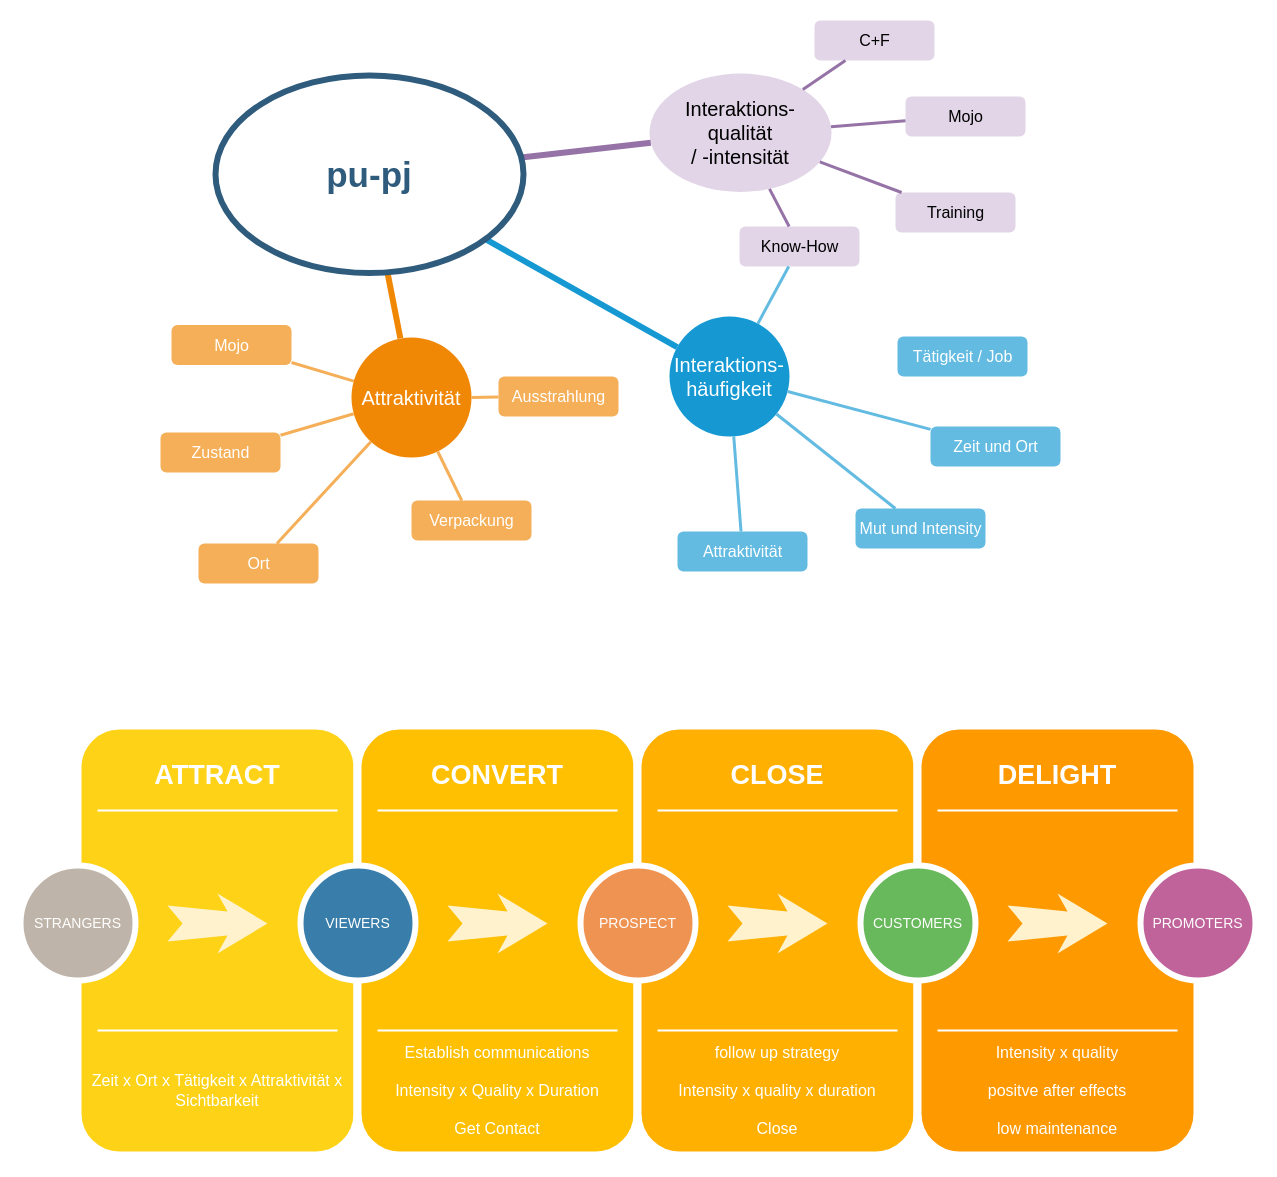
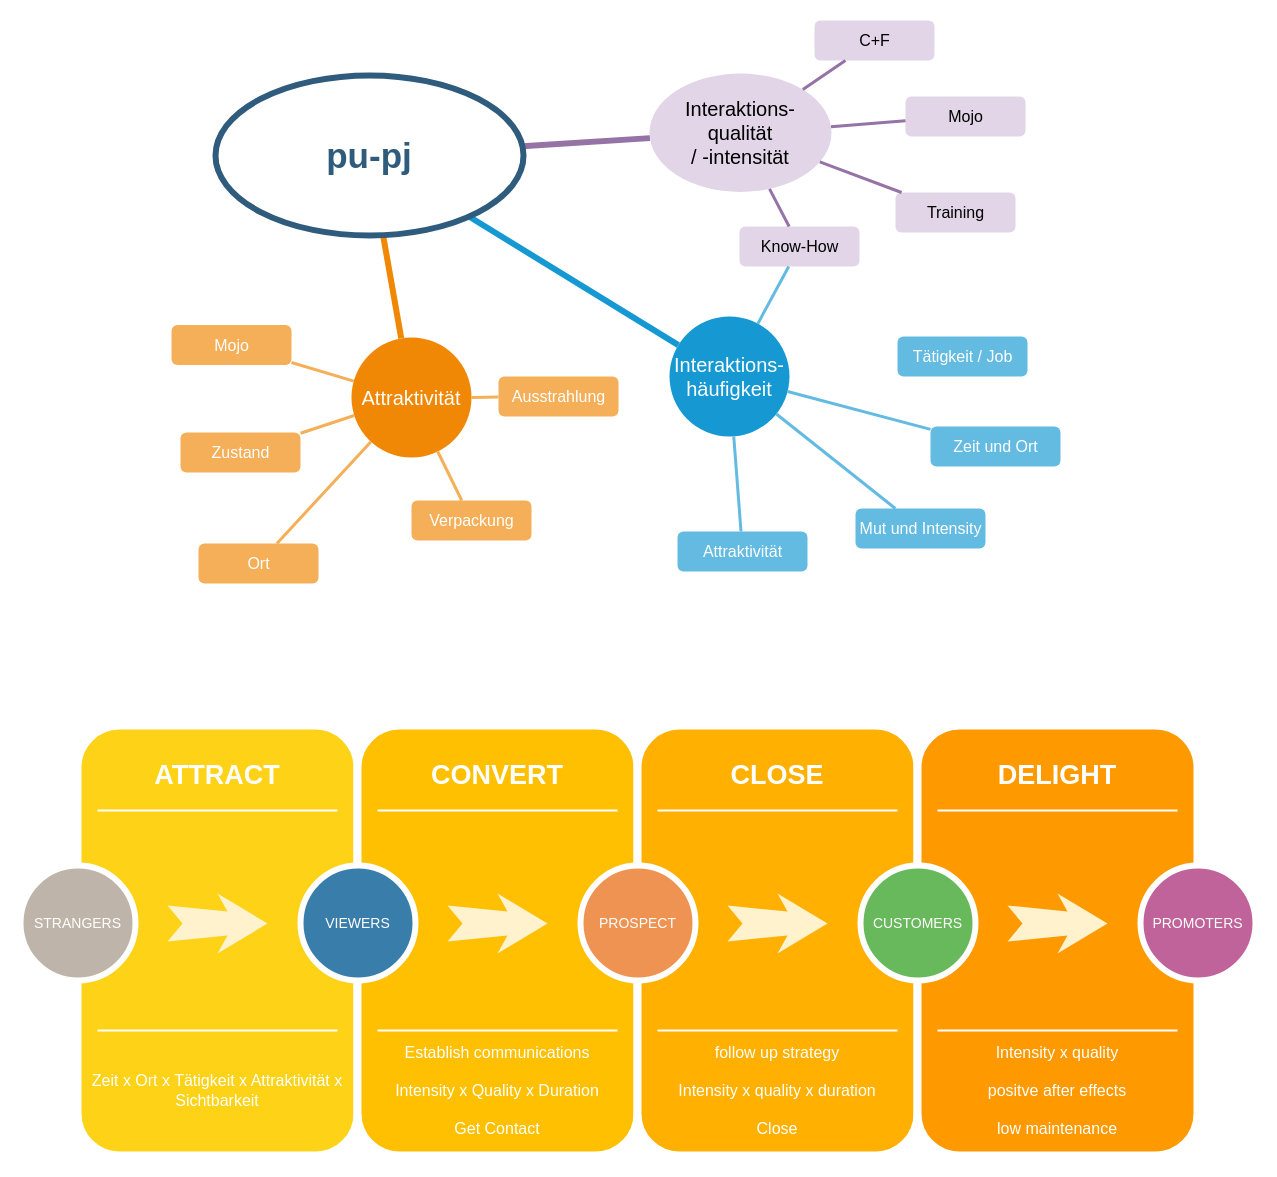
node "pu-pj": size 308x198 -> 308x160
node "Zustand": moved (221, 453) -> (241, 453)
